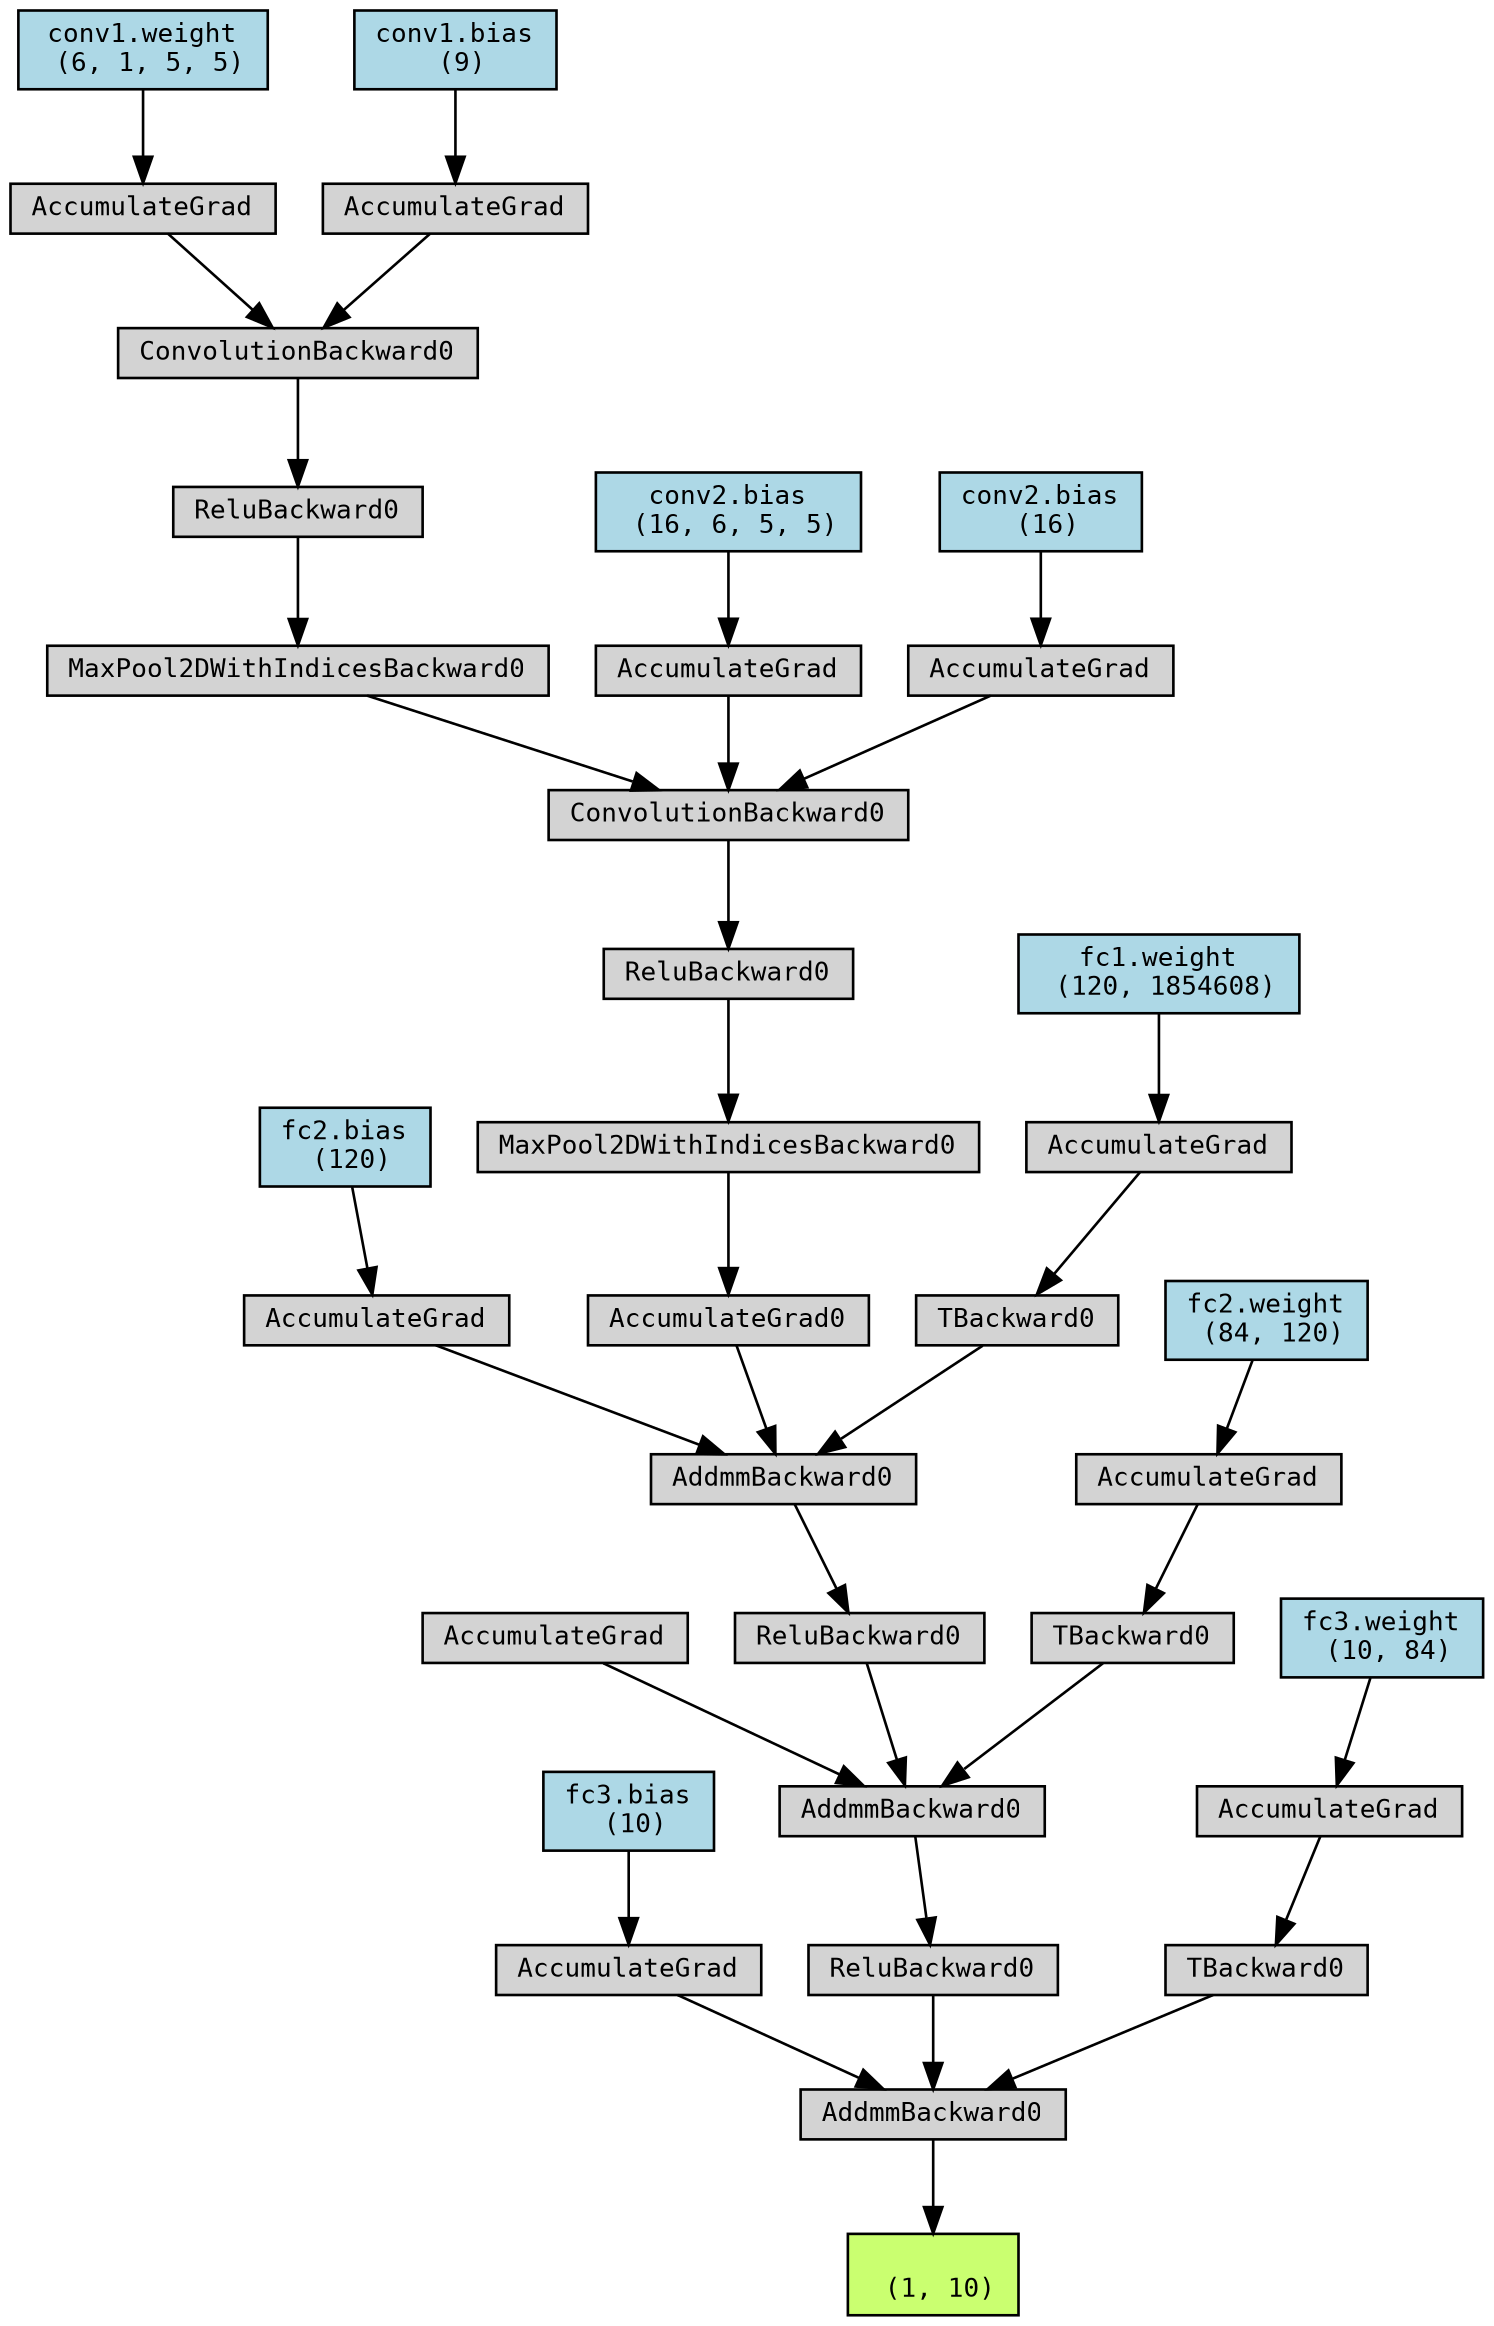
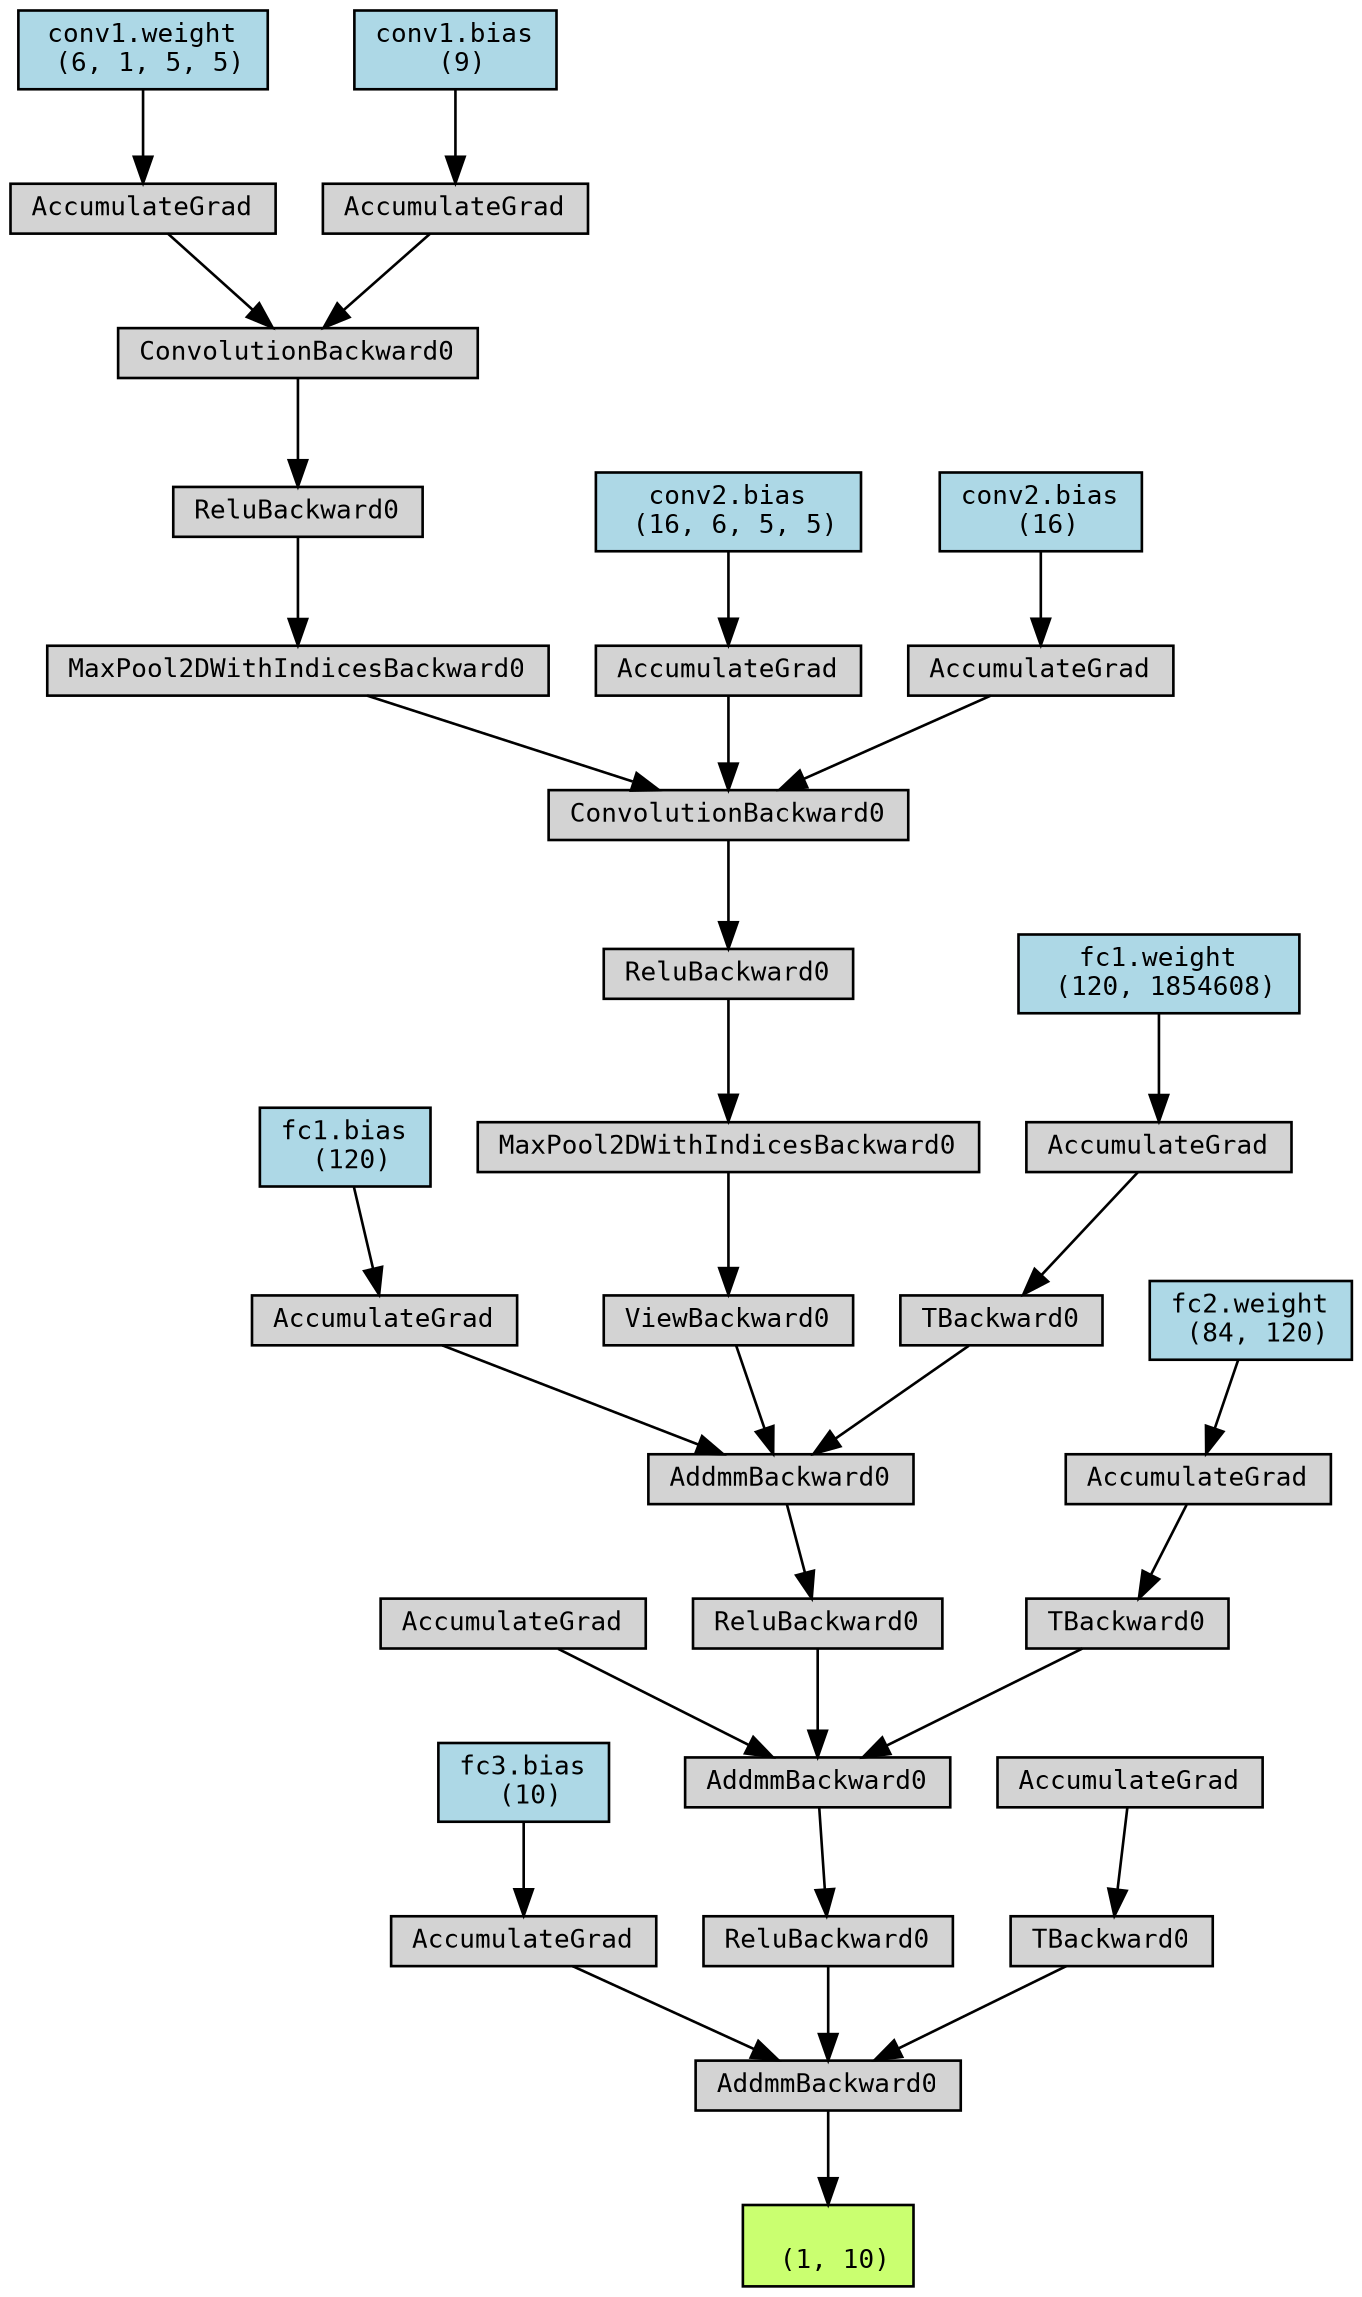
node "fc2.bias (120)": label "fc2.bias (120)" -> "fc1.bias (120)"
node "AccumulateGrad0": label "AccumulateGrad0" -> "ViewBackward0"
node "fc3.weight (10, 84)": removed
